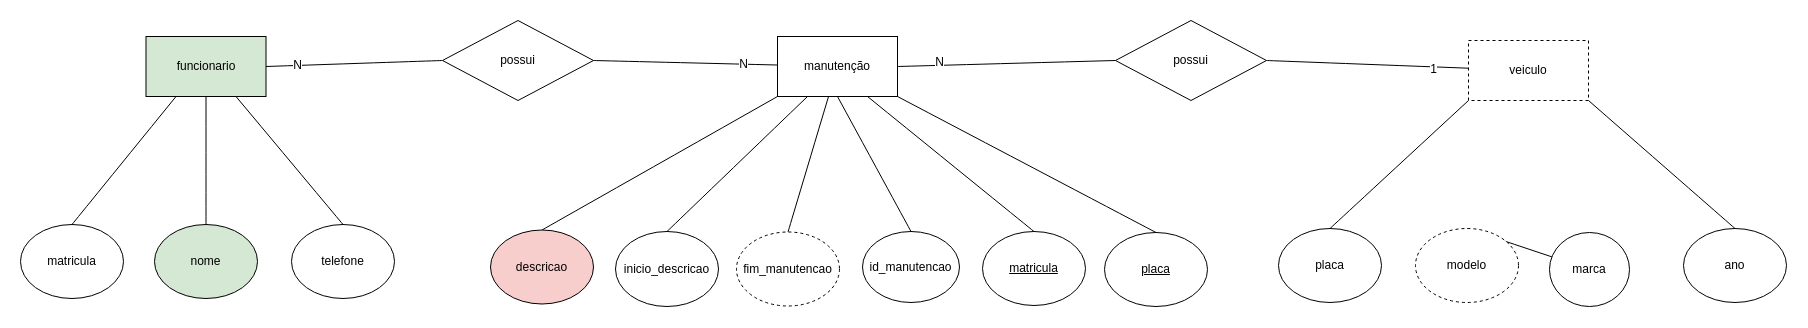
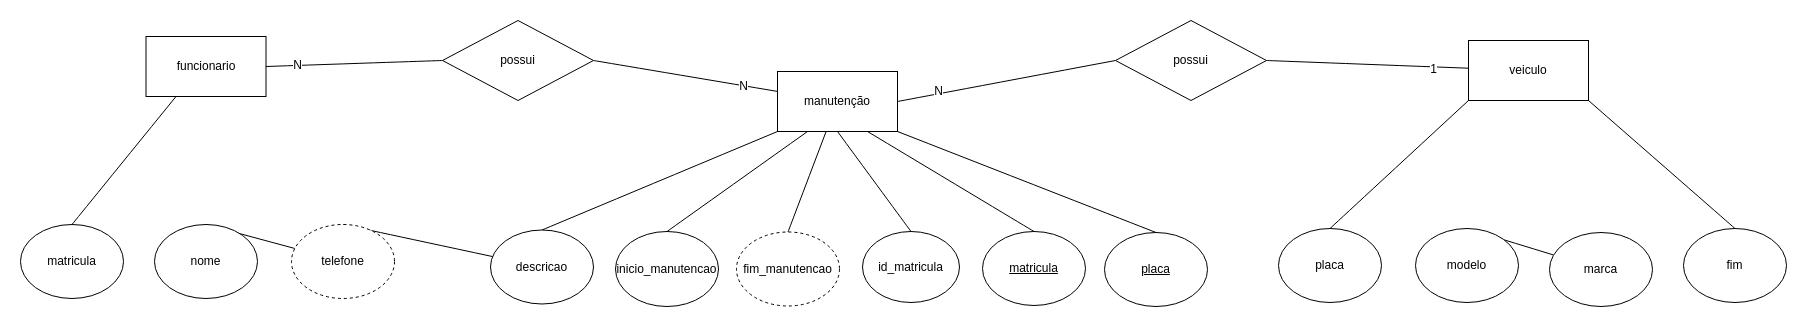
node "funcionario": fillcolor #d5e8d4 -> #ffffff
node "manutenção": moved (838, 67) -> (838, 102)
node "veiculo": style dashed -> solid
edge "funcionario" -- "nome": now "telefone" -- "nome"
edge "funcionario" -- "telefone": now "descricao" -- "telefone"
node "nome": fillcolor #d5e8d4 -> #ffffff
node "telefone": style solid -> dashed
node "modelo": style dashed -> solid
node "ano": label "ano" -> "fim"
node "descricao": fillcolor #f8cecc -> #ffffff
node "id_manutencao": label "id_manutencao" -> "id_matricula"
node "inicio_descricao": label "inicio_descricao" -> "inicio_manutencao"
node "marca": size 80x74 -> 103x74
